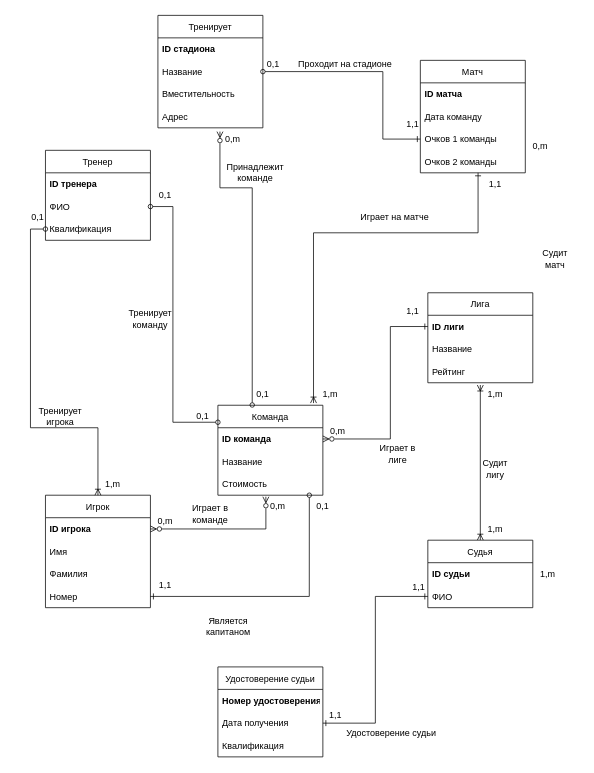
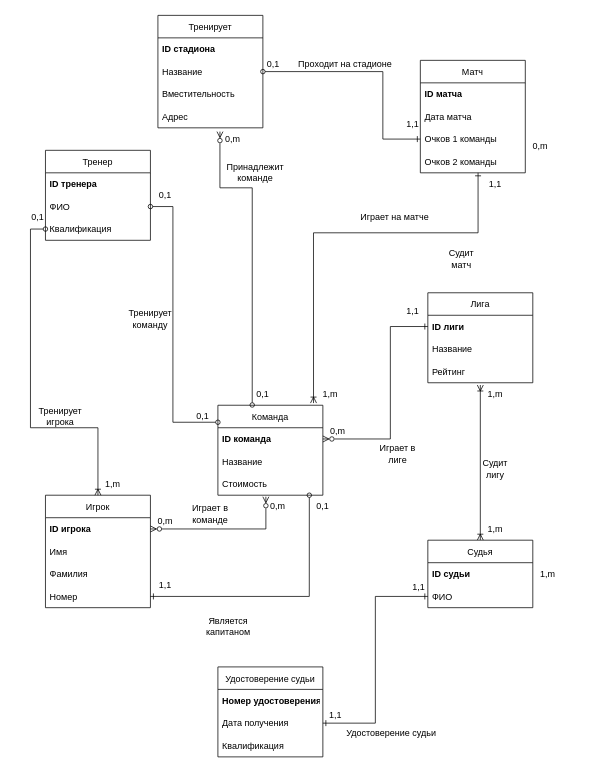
node "Дата команду": label "Дата команду" -> "Дата матча"
node "Судит матч": moved (555, 259) -> (462, 259)
